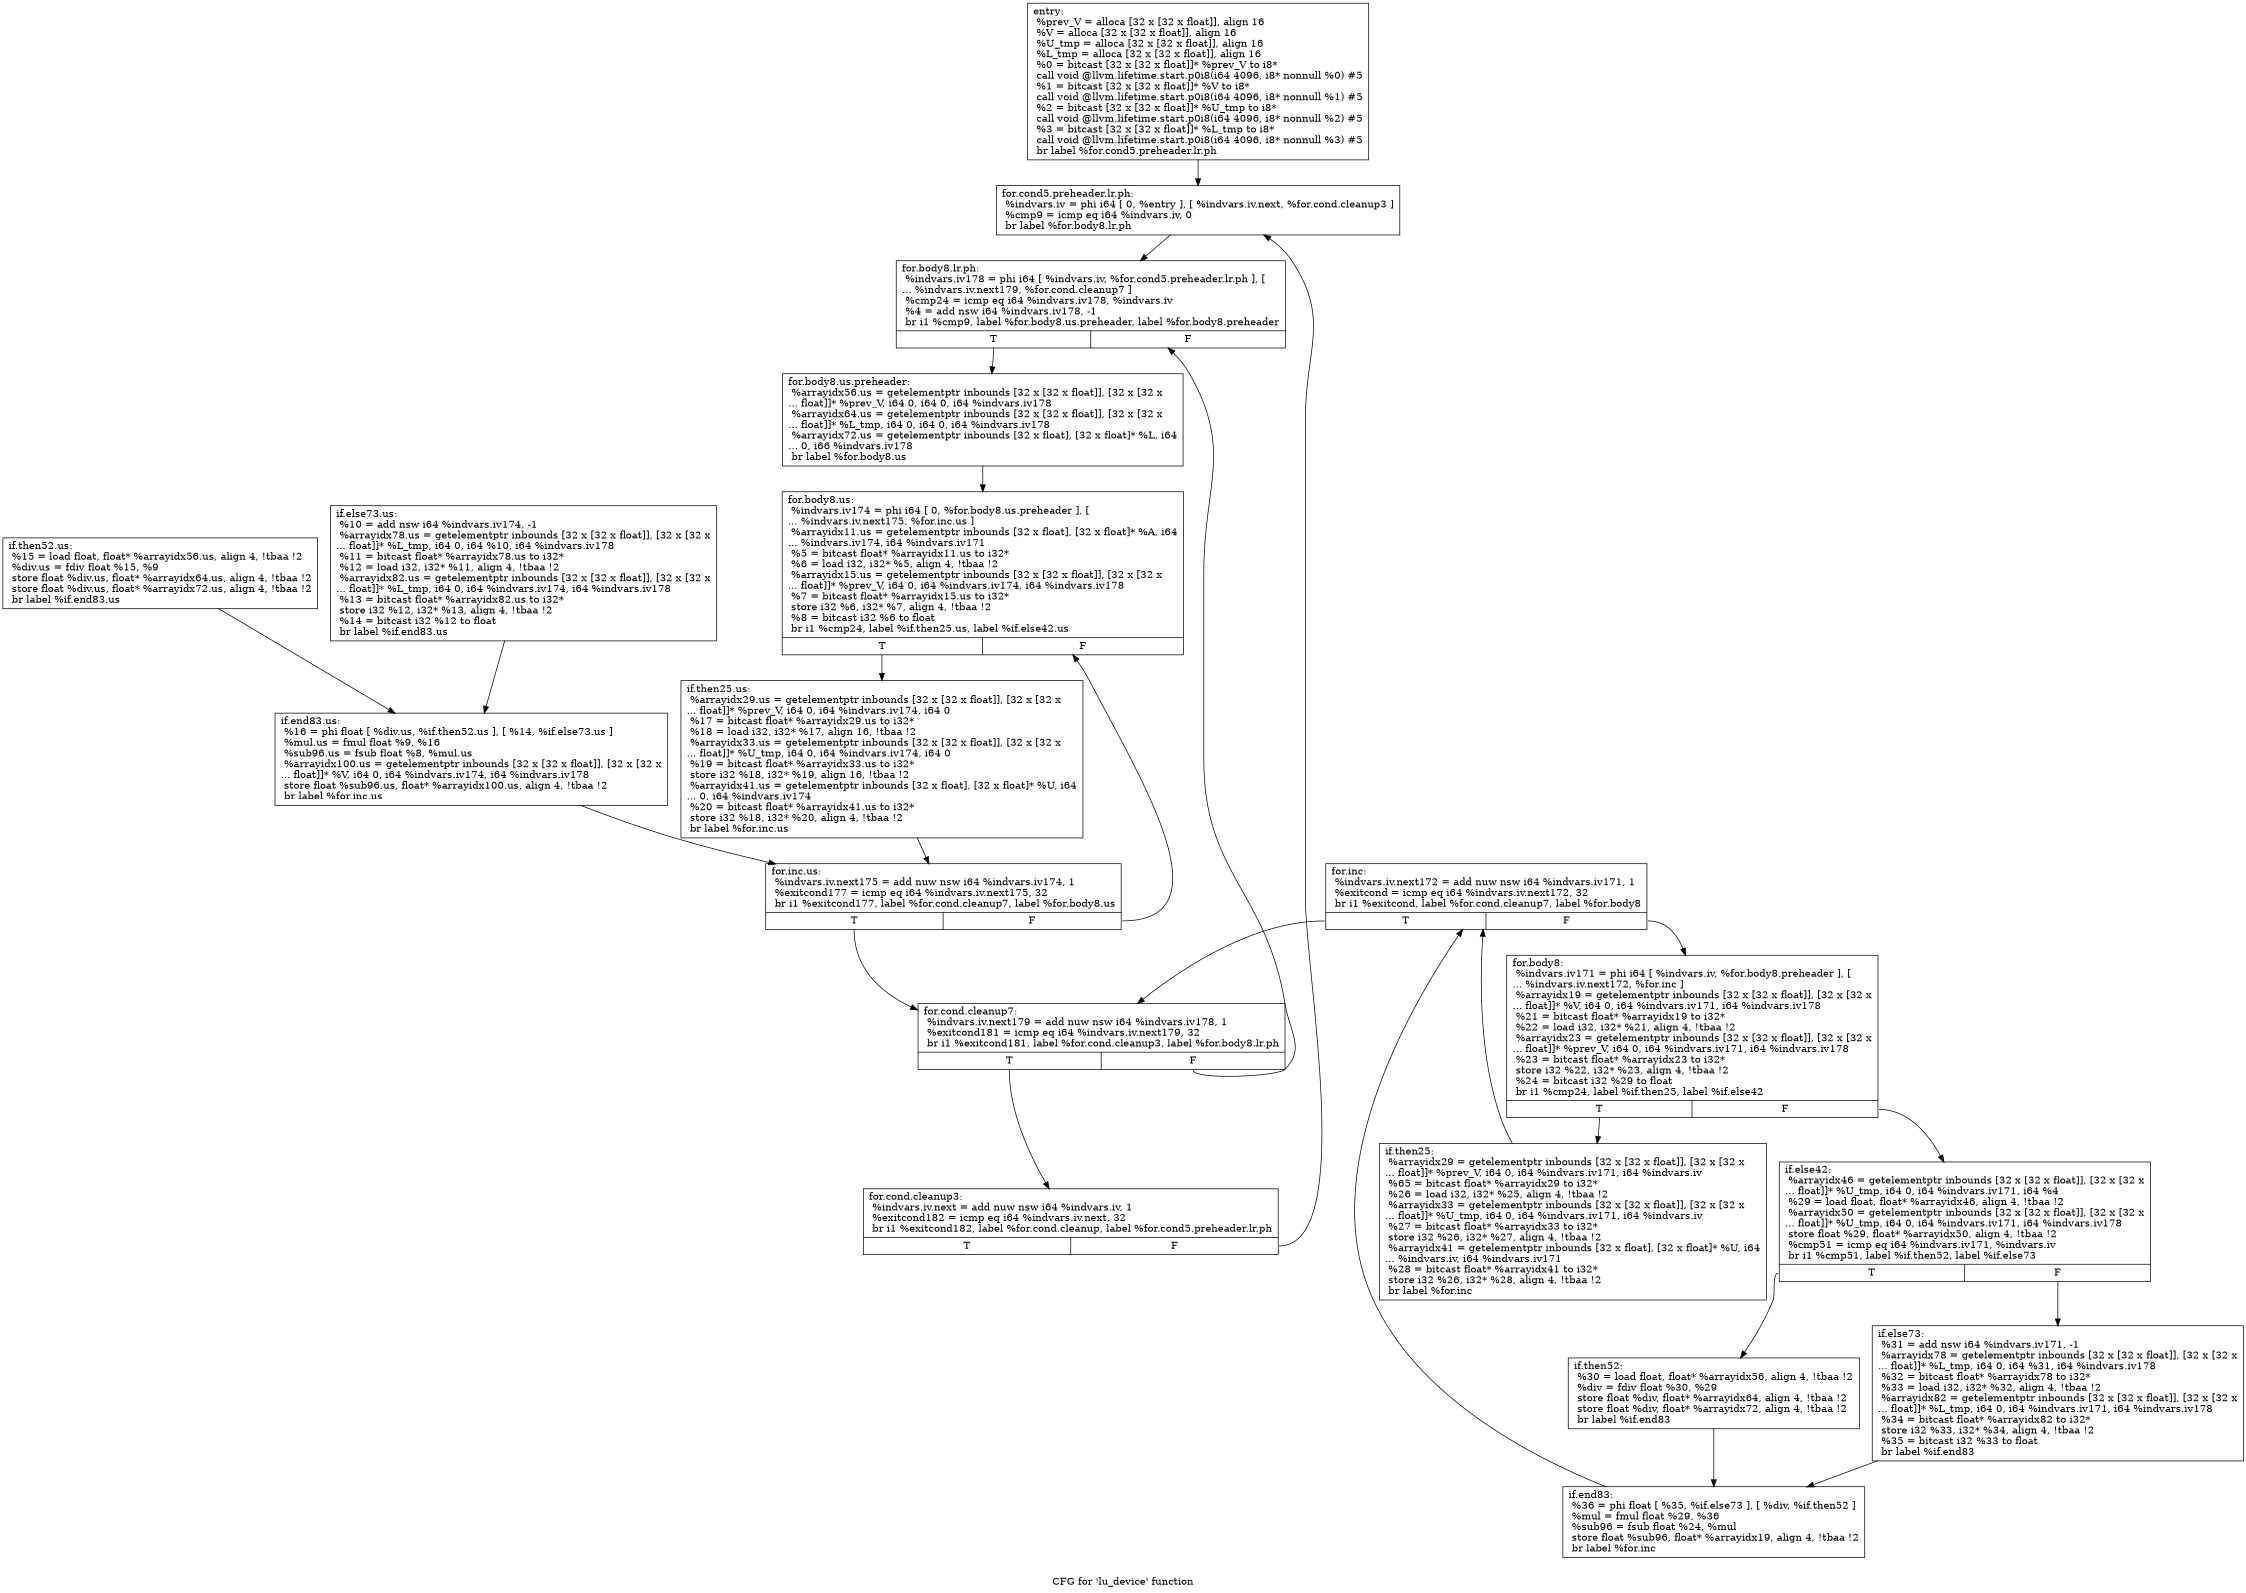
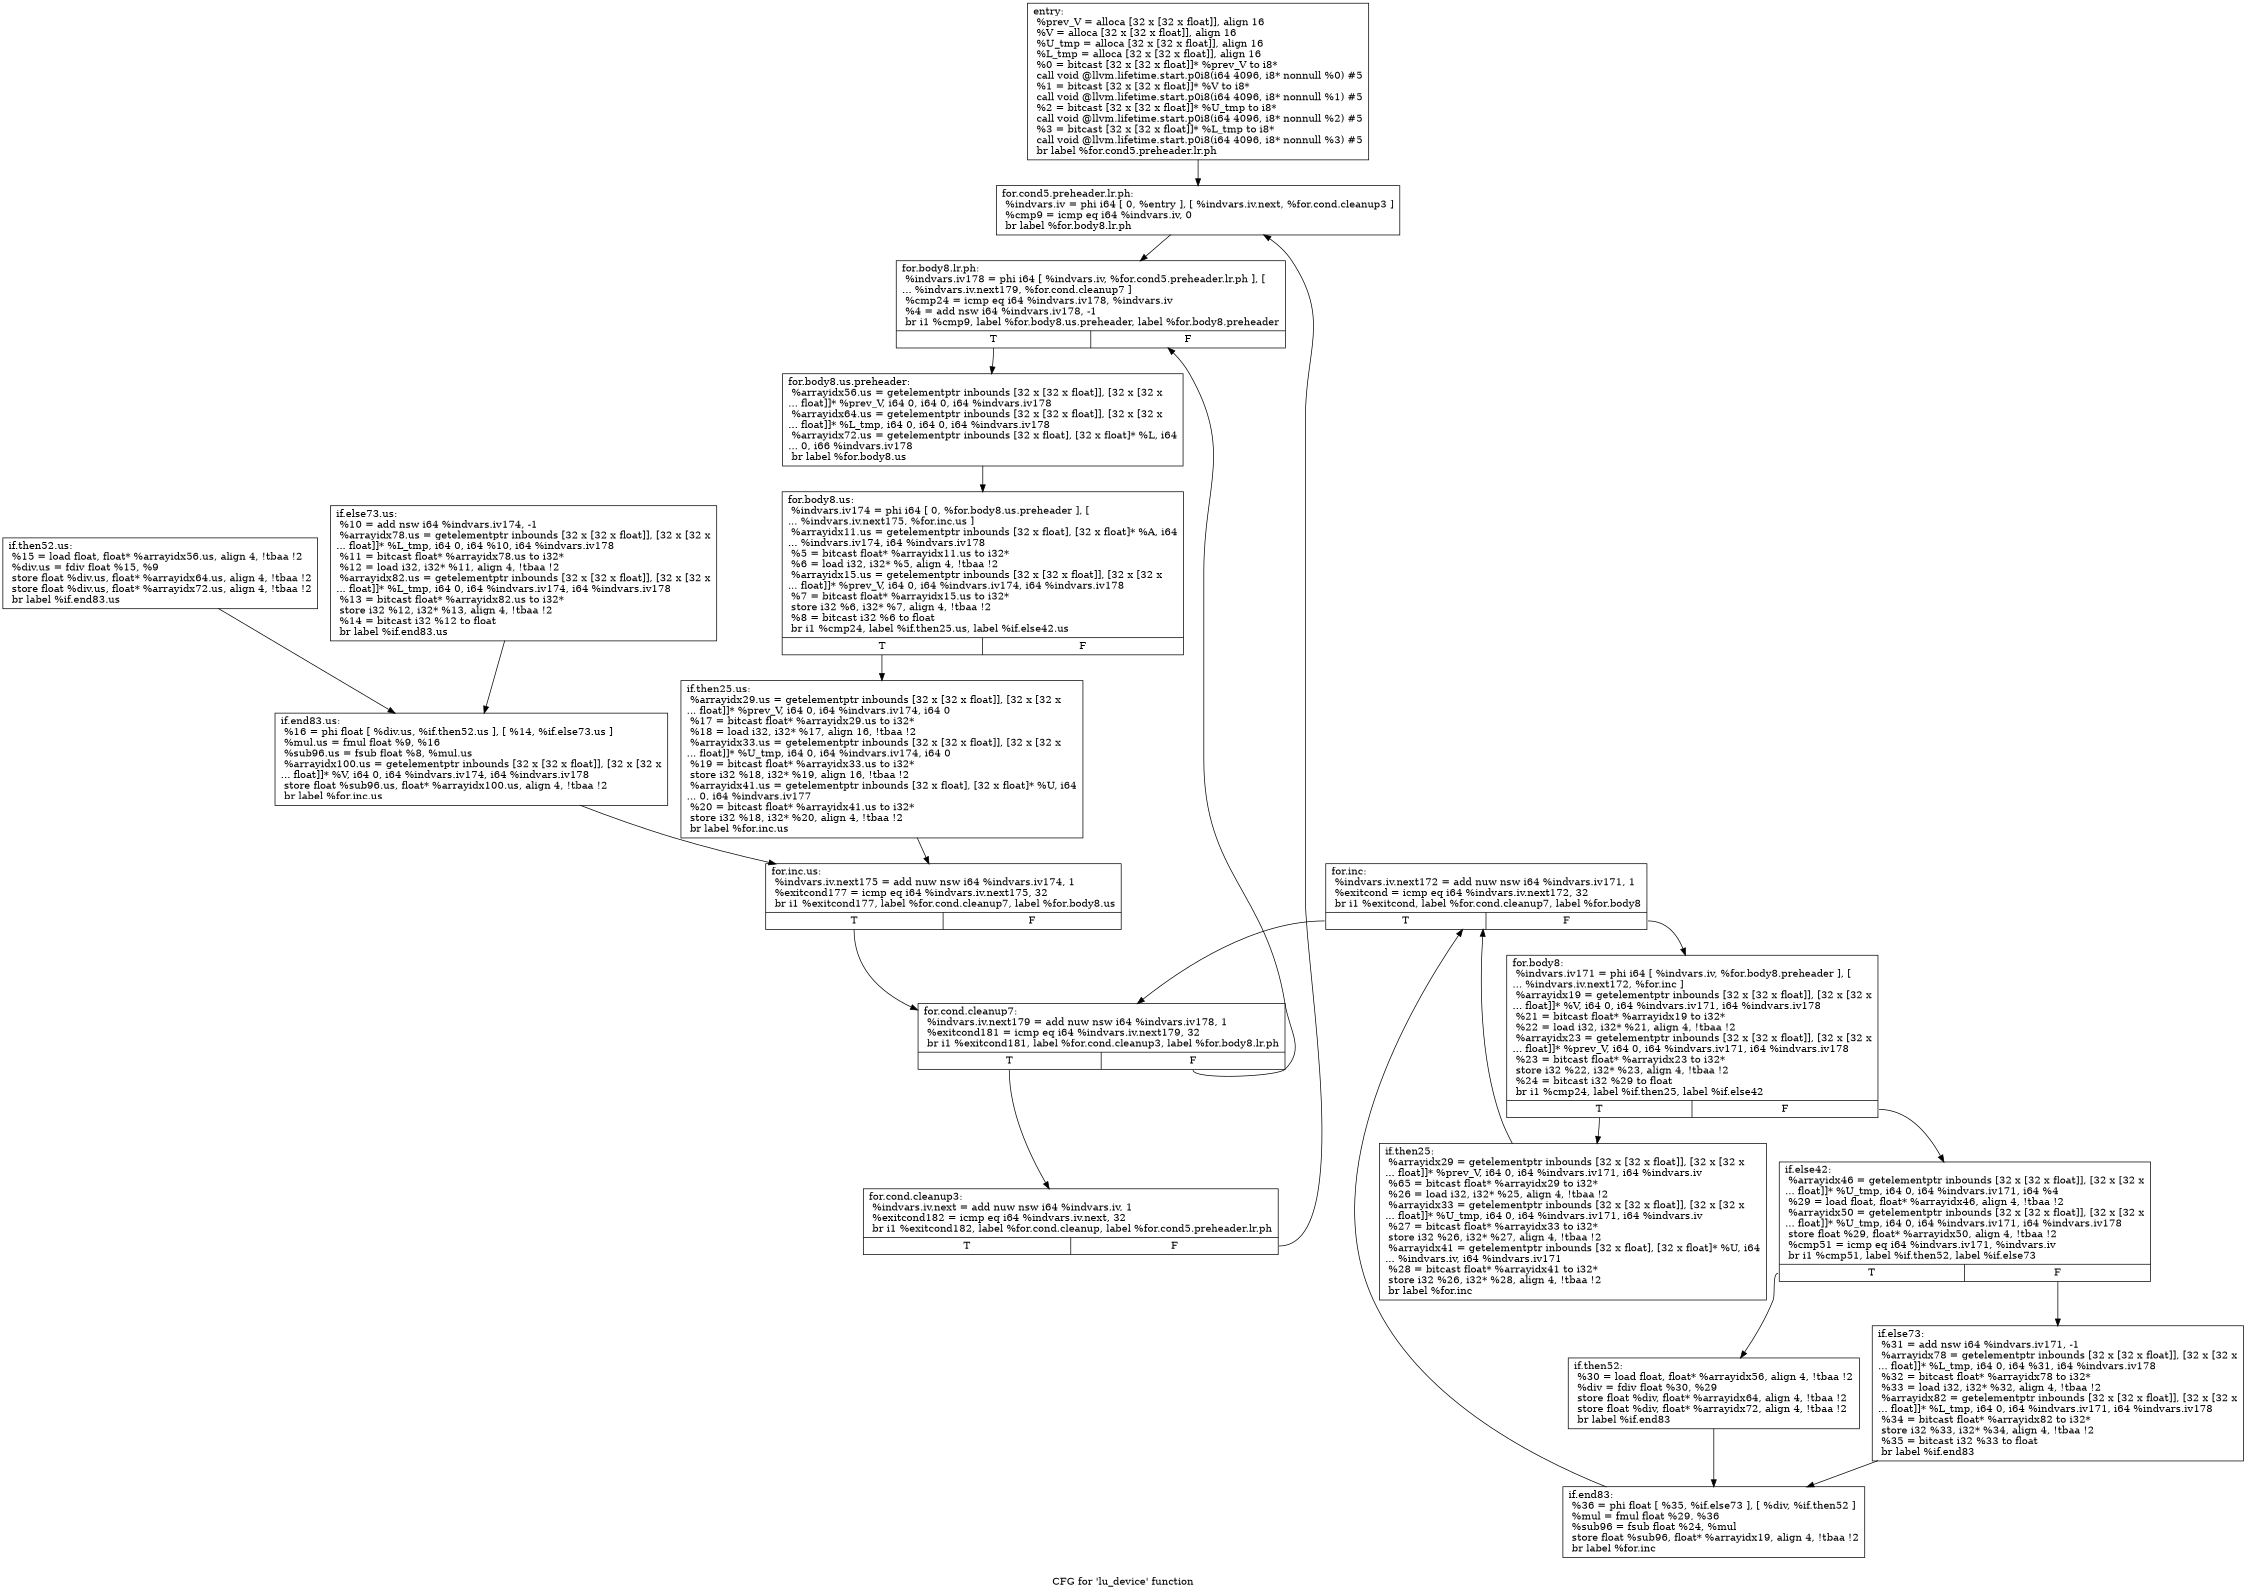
node "for.body8.us:": text "... %indvars.iv174, i64 %indvars.iv171" -> "... %indvars.iv174, i64 %indvars.iv178"
node "if.then25.us:": text "... 0, i64 %indvars.iv174" -> "... 0, i64 %indvars.iv177"
edge "for.inc.us:" -> "for.body8.us:": removed
